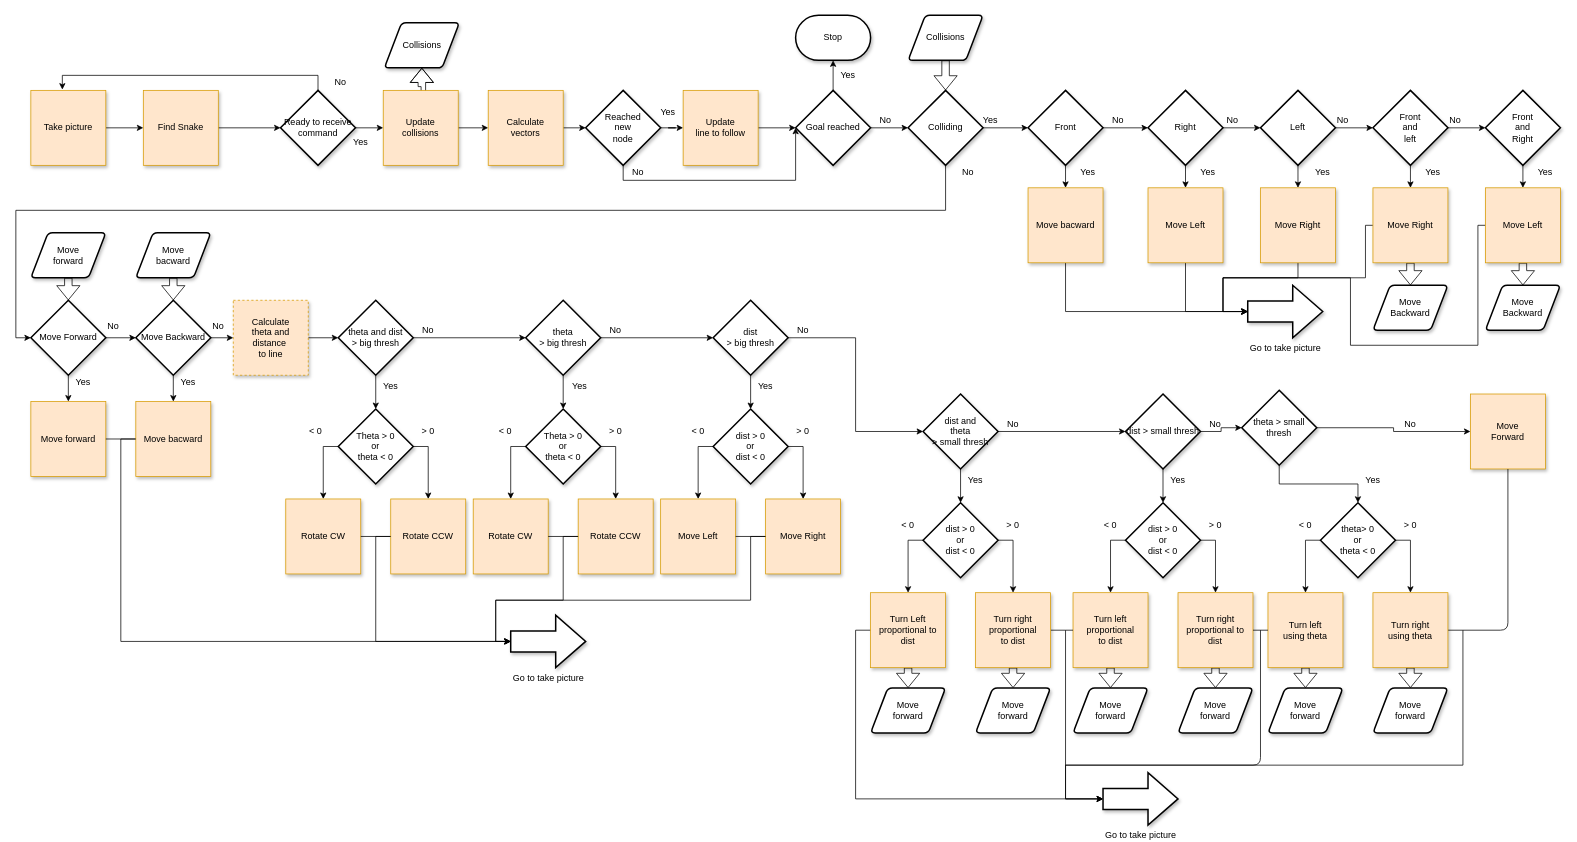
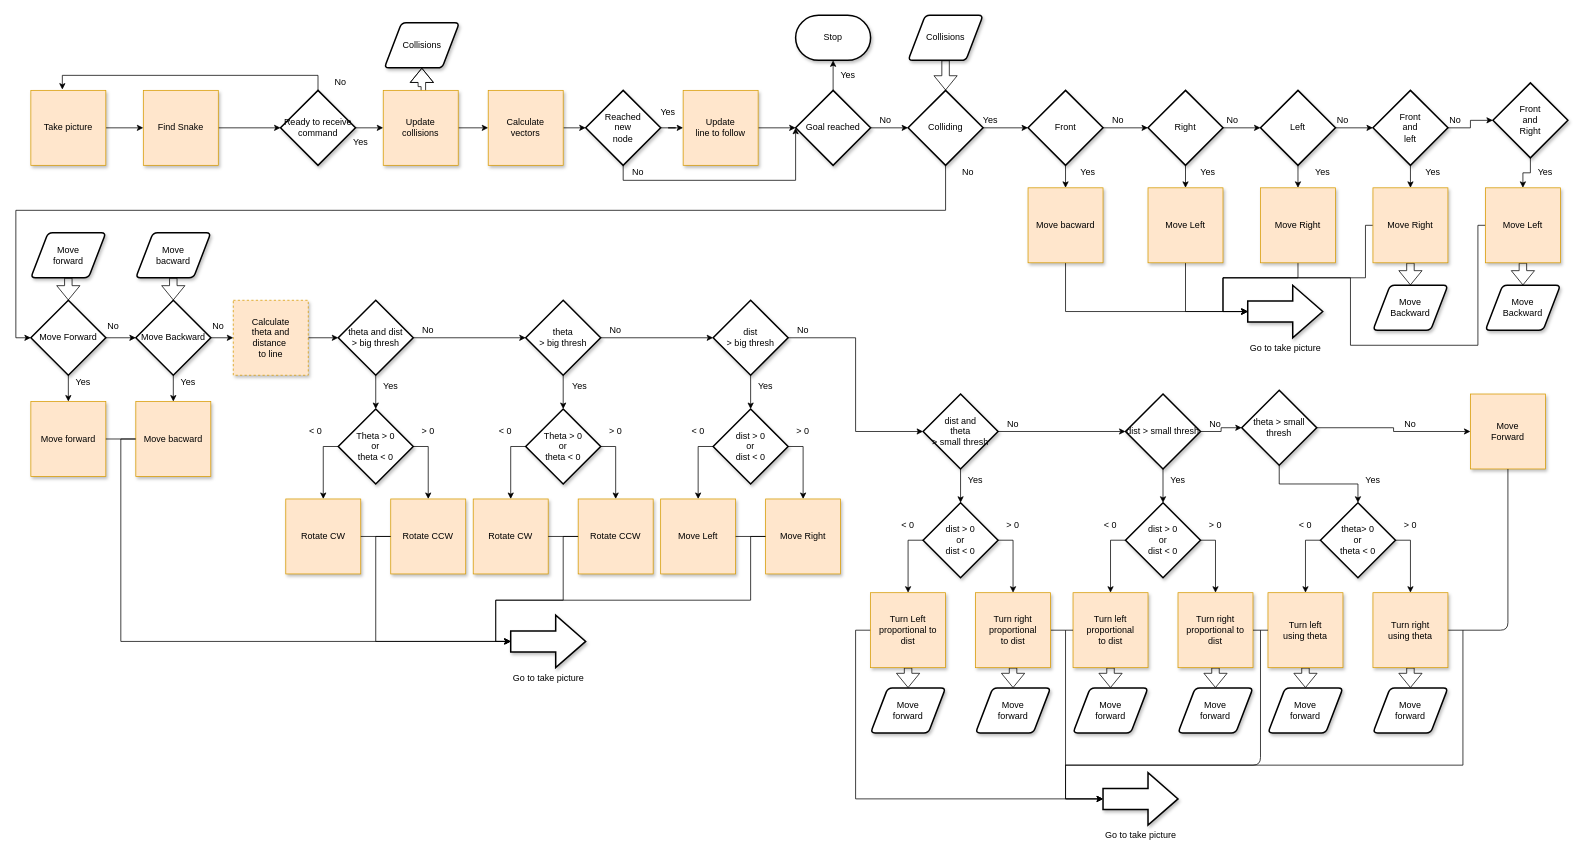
node "Front and Right": moved (1523, 128) -> (1530, 120)
